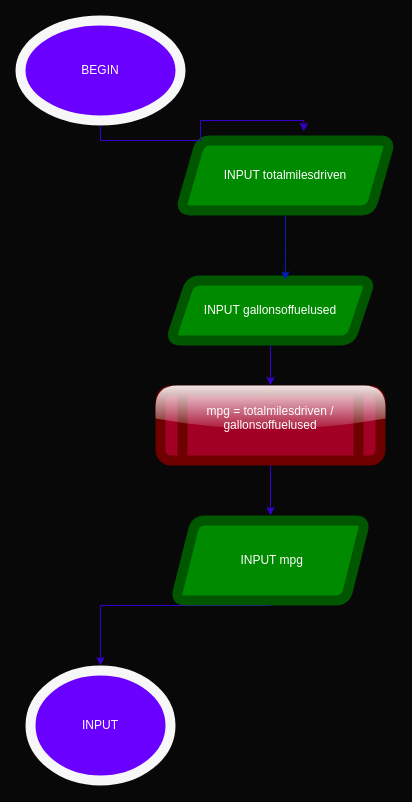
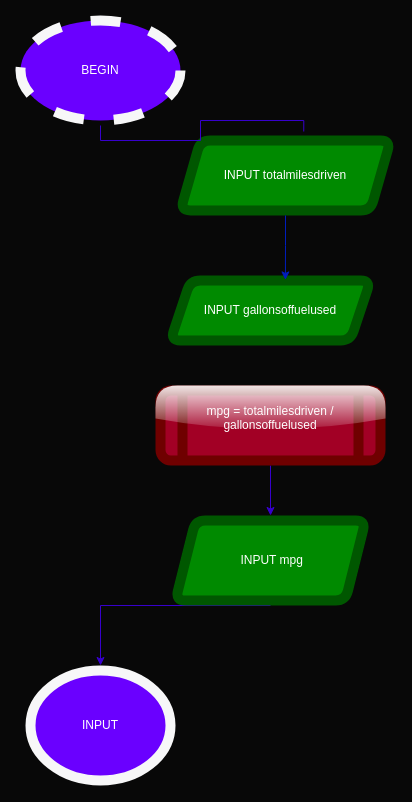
node "BEGIN": style solid -> dashed
edge "BEGIN" -> "INPUT totalmilesdriven": arrowhead classic -> none
edge "INPUT gallonsoffuelused" -> "mpg = totalmilesdriven / gallonsoffuelused": removed
